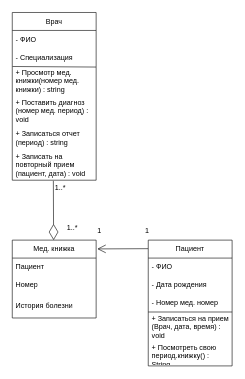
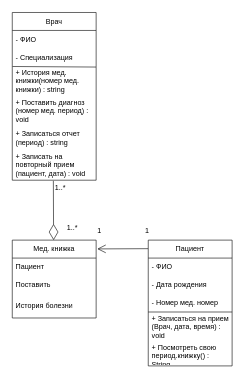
node "+ Просмотр мед. книжки(номер мед. книжки) : string": label "+ Просмотр мед. книжки(номер мед. книжки) : string" -> "+ История мед. книжки(номер мед. книжки) : string"
node "Номер": label "Номер" -> "Поставить"
